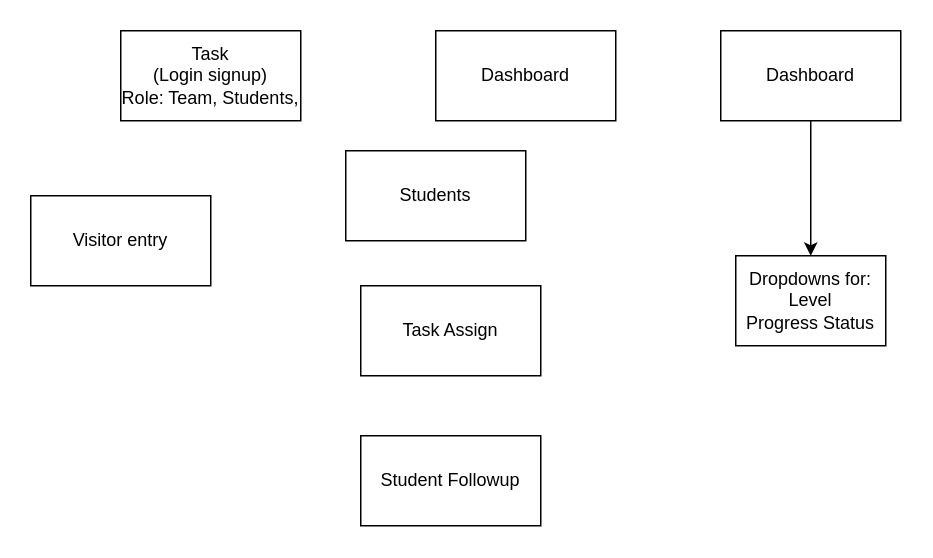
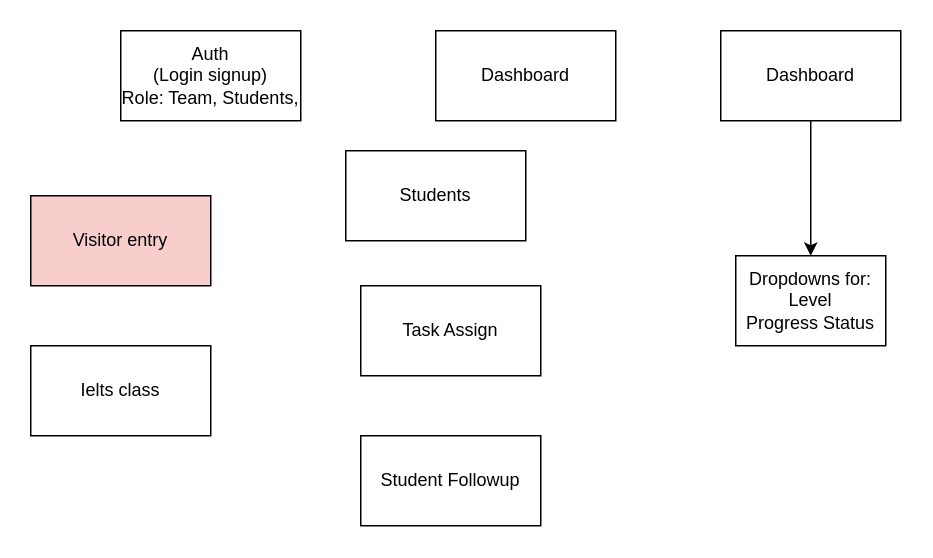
node "Task (Login signup) Role: Team, Students,": label "Task (Login signup) Role: Team, Students," -> "Auth (Login signup) Role: Team, Students,"
node "Visitor entry": fillcolor #ffffff -> #f8cecc
node "Ielts class": added
